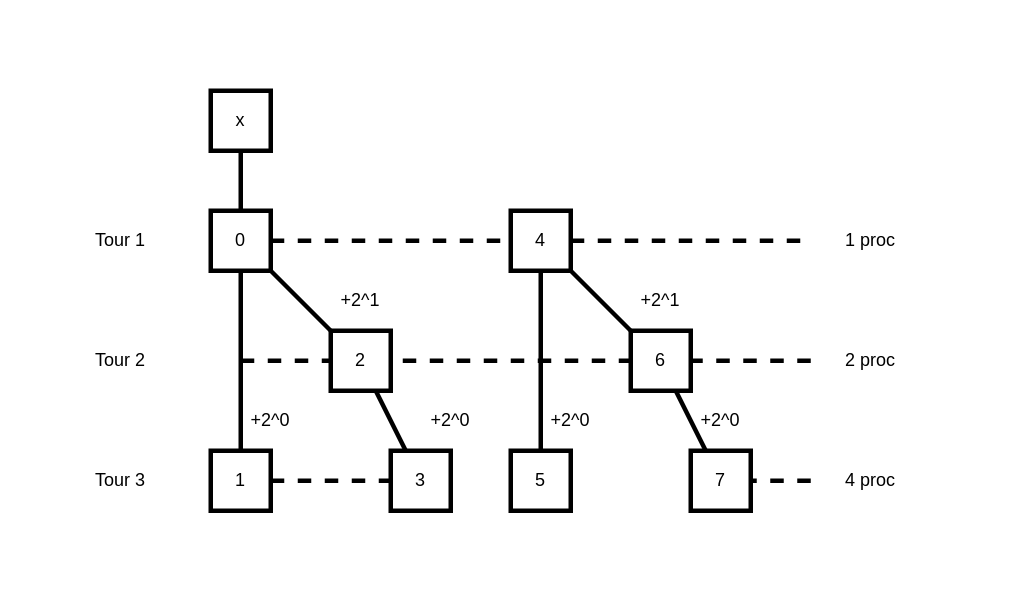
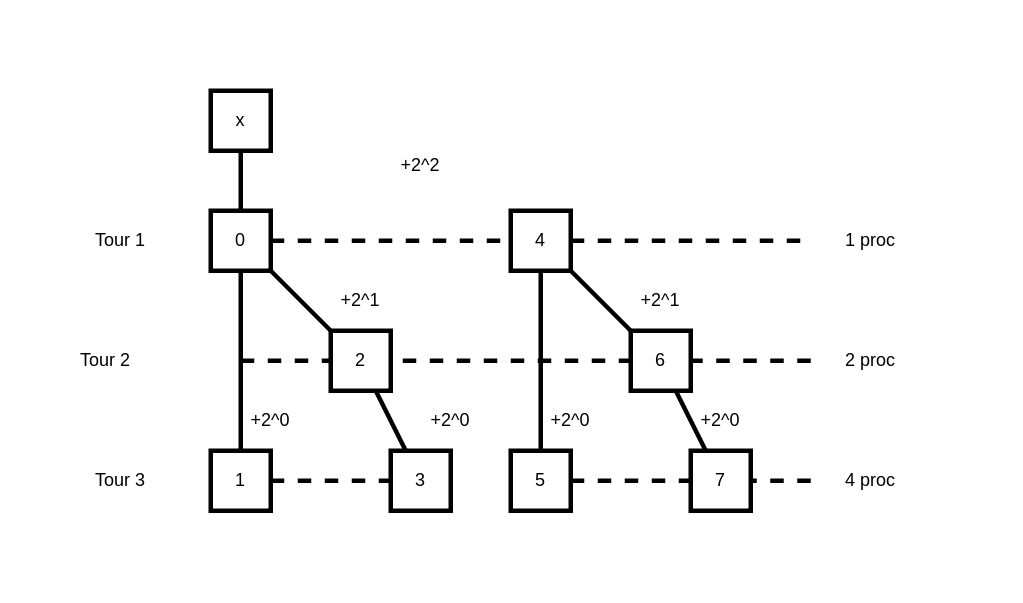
node "+2^2": added
node "Tour 2": moved (121, 361) -> (106, 361)
edge "5" -- "7": added
